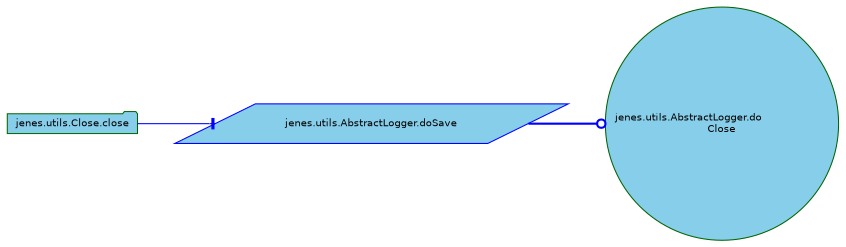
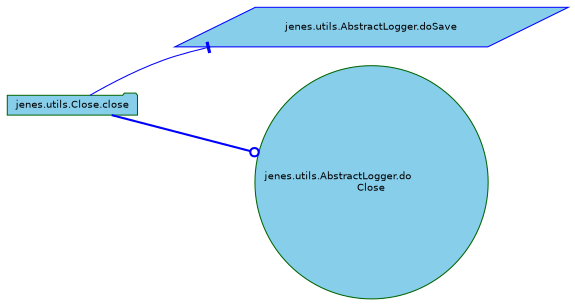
edge "jenes.utils.AbstractLogger.doSave" -> "jenes.utils.AbstractLogger.do Close": now "jenes.utils.Close.close" -> "jenes.utils.AbstractLogger.do Close"
